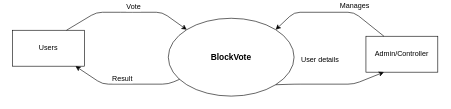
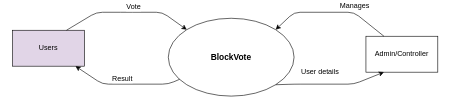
node "Users": fillcolor #ffffff -> #e1d5e7
node "User details": moved (324, 60) -> (324, 72)
